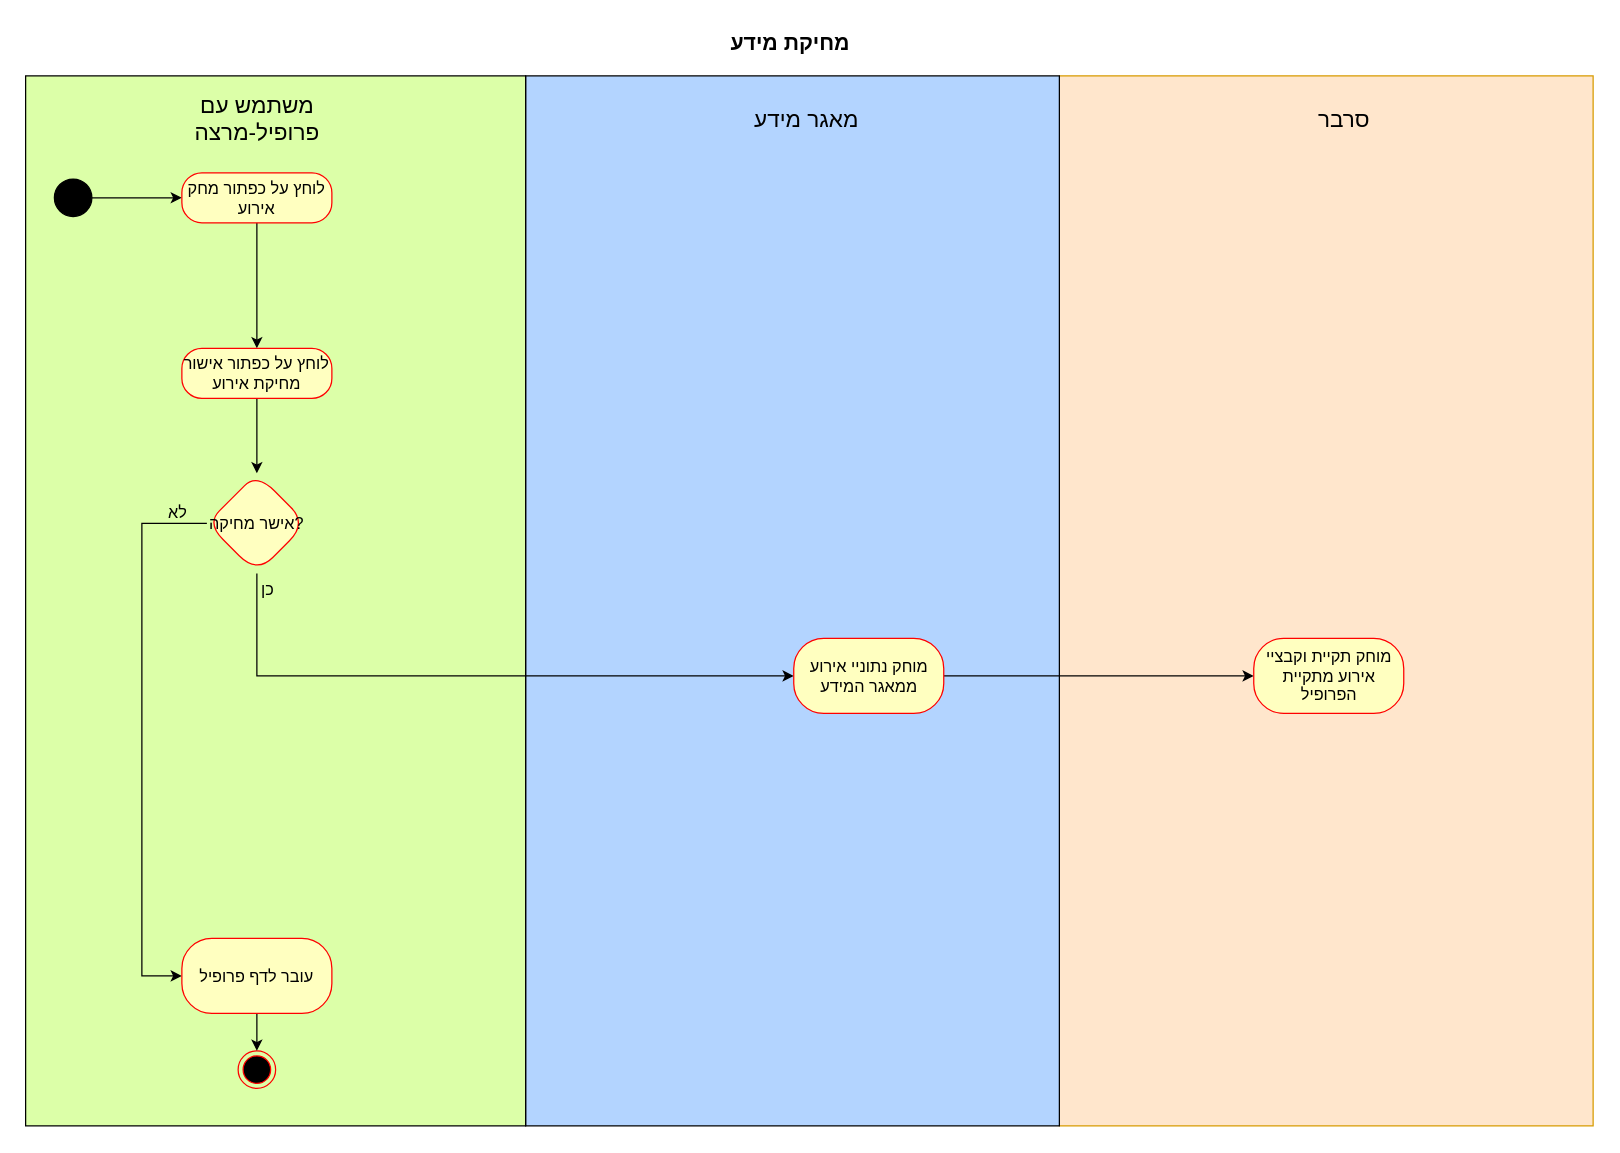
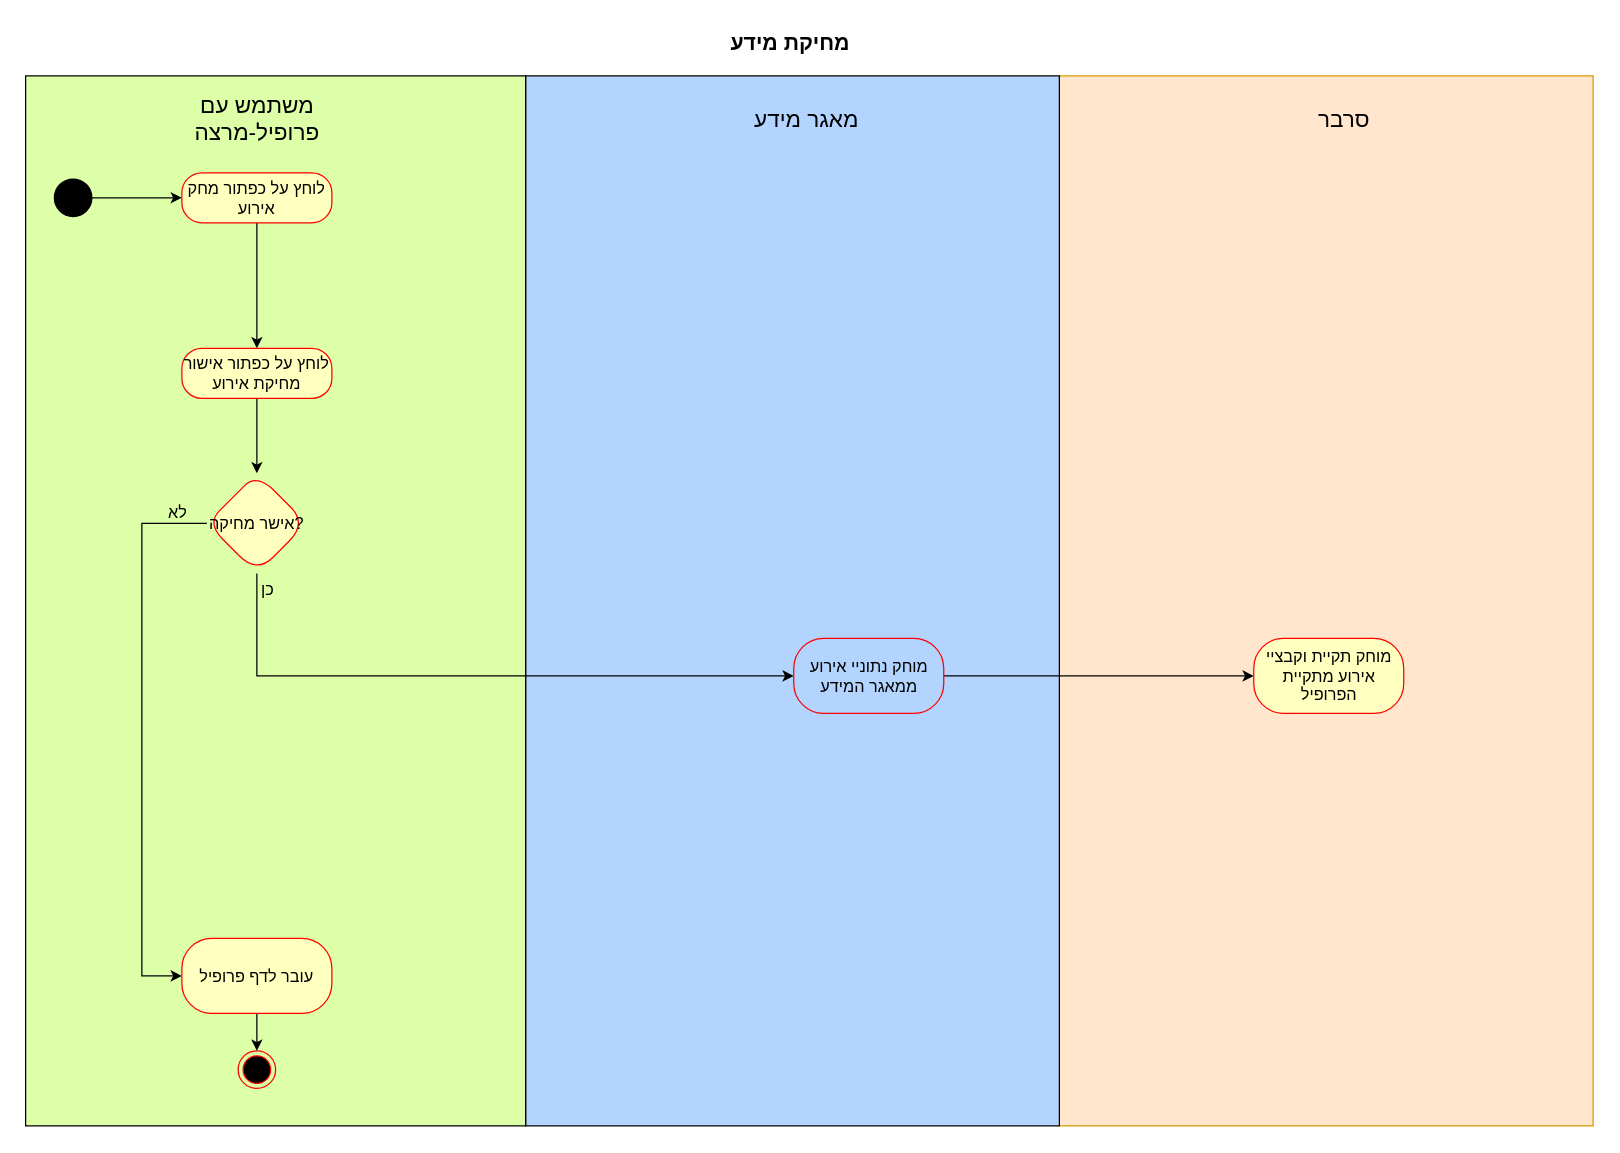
node "מוחק נתוניי אירוע ממאגר המידע": fillcolor #ffffc0 -> #b3d4ff
